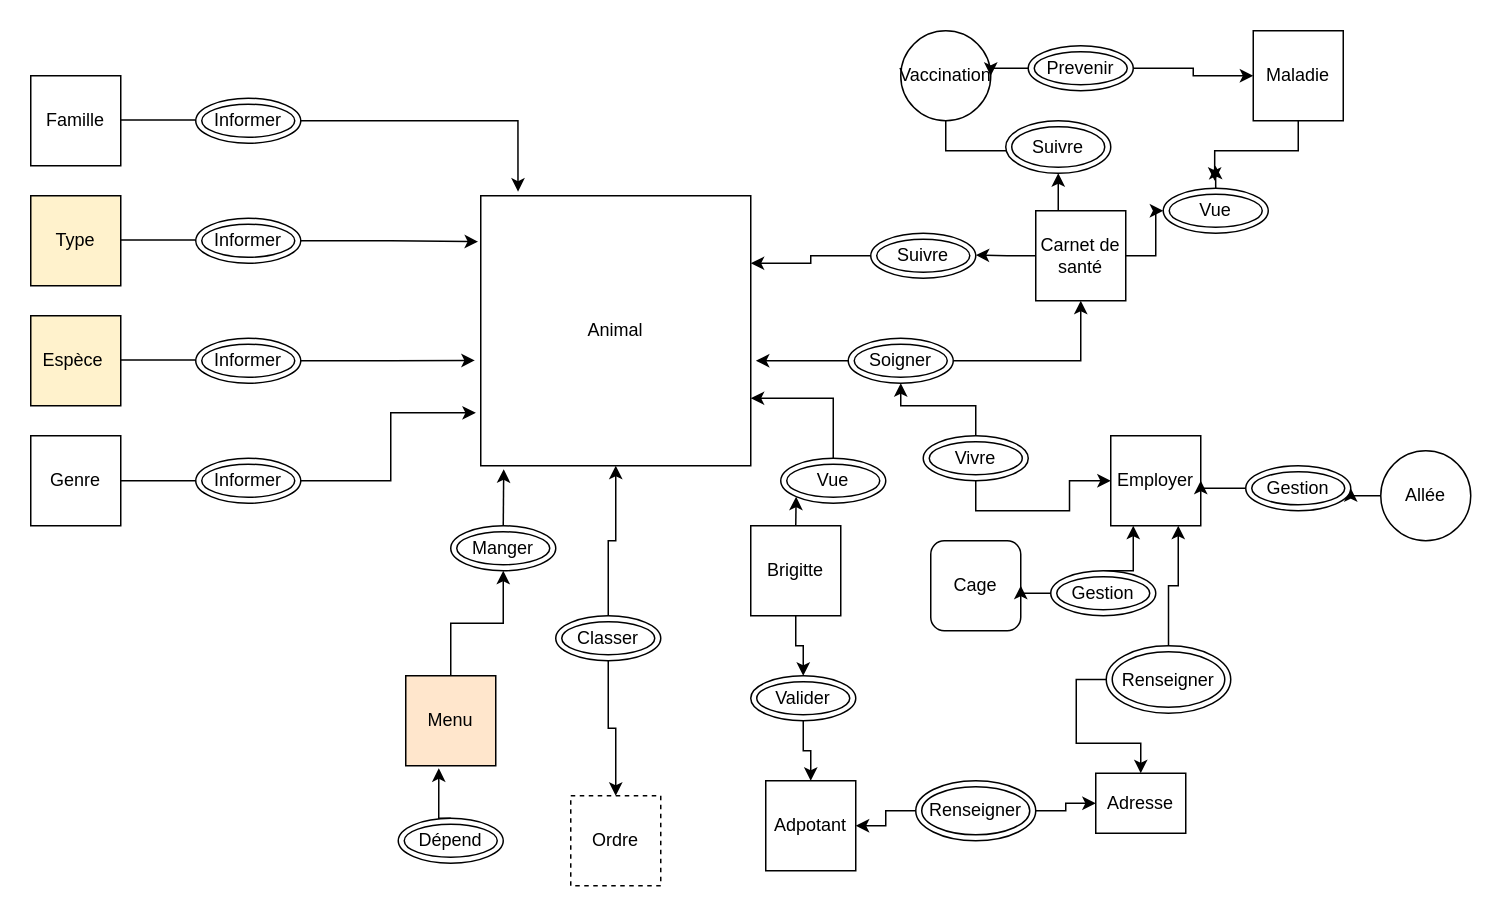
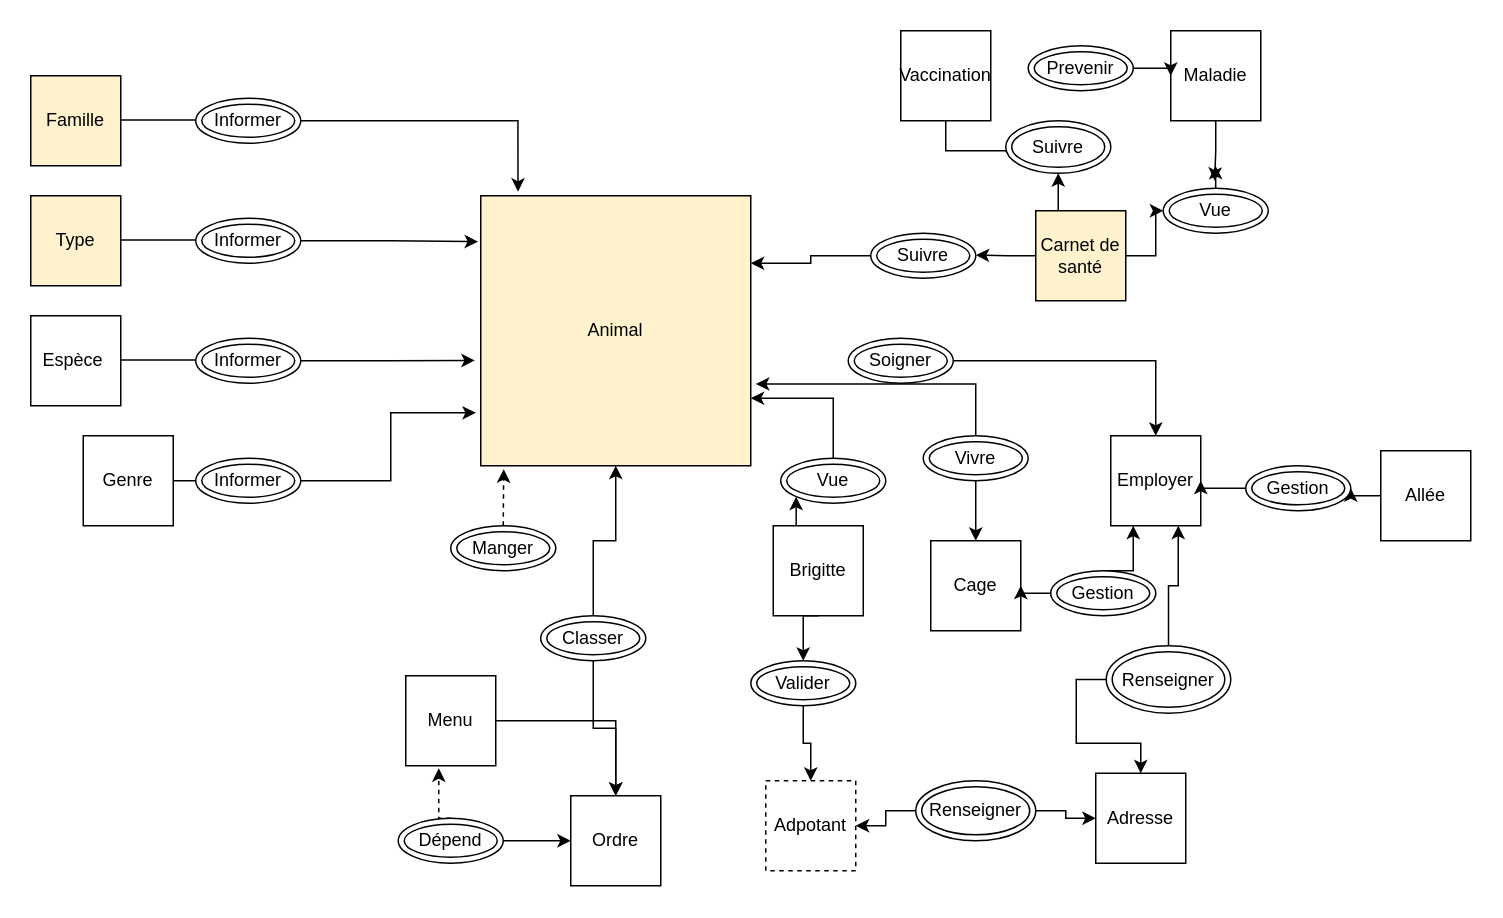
edge "Prevenir" -> "Vaccination": removed
node "Vaccination": shape ellipse -> rectangle
node "Maladie": moved (1298, 76) -> (1216, 76)
node "Famille": fillcolor #ffffff -> #fff2cc
node "Carnet de santé": fillcolor #ffffff -> #fff2cc
node "Animal": fillcolor #ffffff -> #fff2cc
edge "Soigner" -> "Carnet de santé": now "Soigner" -> "Employer"
node "Espèce": fillcolor #fff2cc -> #ffffff
edge "Soigner" -> "Animal": removed
edge "Vivre" -> "Soigner": now "Vivre" -> "Animal"
node "Genre": moved (76, 481) -> (128, 481)
node "Allée": shape ellipse -> rectangle
edge "Manger" -> "Animal": style solid -> dashed
edge "Vivre" -> "Employer": now "Vivre" -> "Cage"
node "Brigitte": moved (796, 571) -> (818, 571)
node "Cage": shape rounded rectangle -> rectangle
edge "Menu" -> "Manger": now "Menu" -> "Ordre"
node "Classer": moved (608, 638) -> (593, 638)
node "Valider": moved (803, 698) -> (803, 683)
node "Menu": fillcolor #ffe6cc -> #ffffff
edge "Dépend" -> "Menu": style solid -> dashed
node "Adresse": size 90x60 -> 90x90
node "Adpotant": style solid -> dashed
edge "Dépend" -> "Ordre": added
node "Ordre": style dashed -> solid
